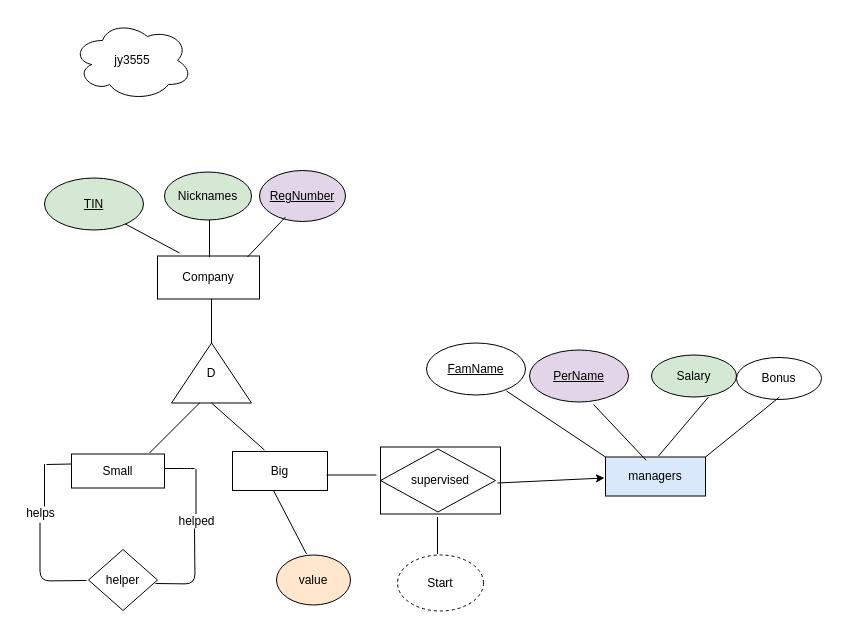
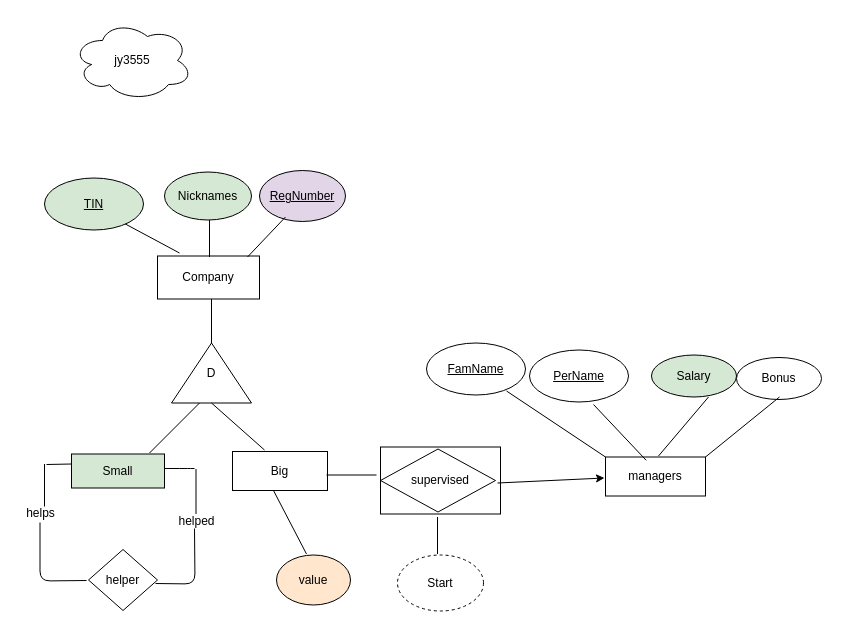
node "PerName": fillcolor #e1d5e7 -> #ffffff
node "Small": fillcolor #ffffff -> #d5e8d4
node "managers": fillcolor #dae8fc -> #ffffff
